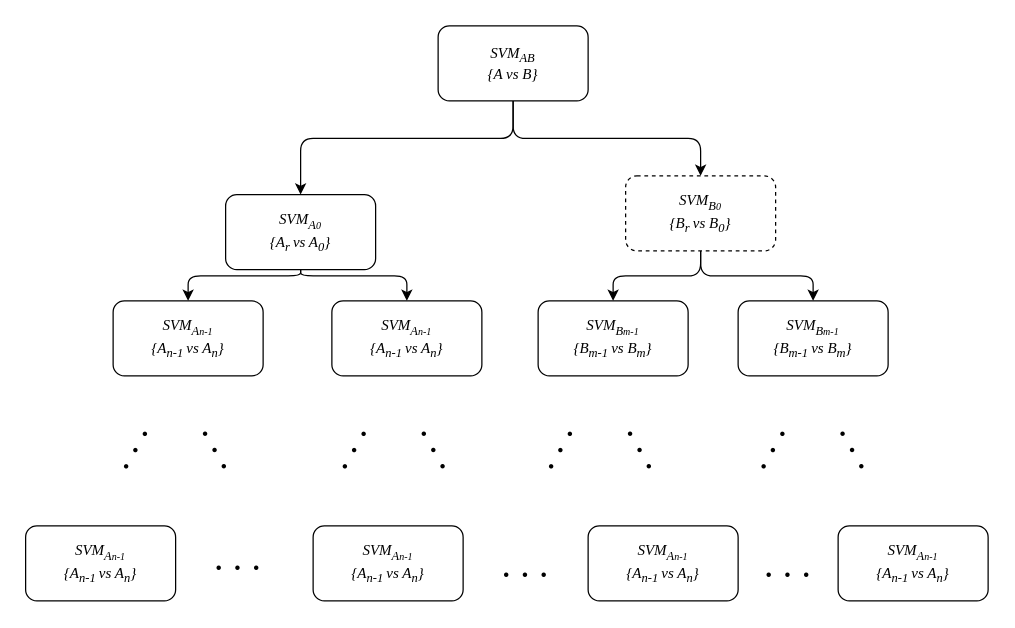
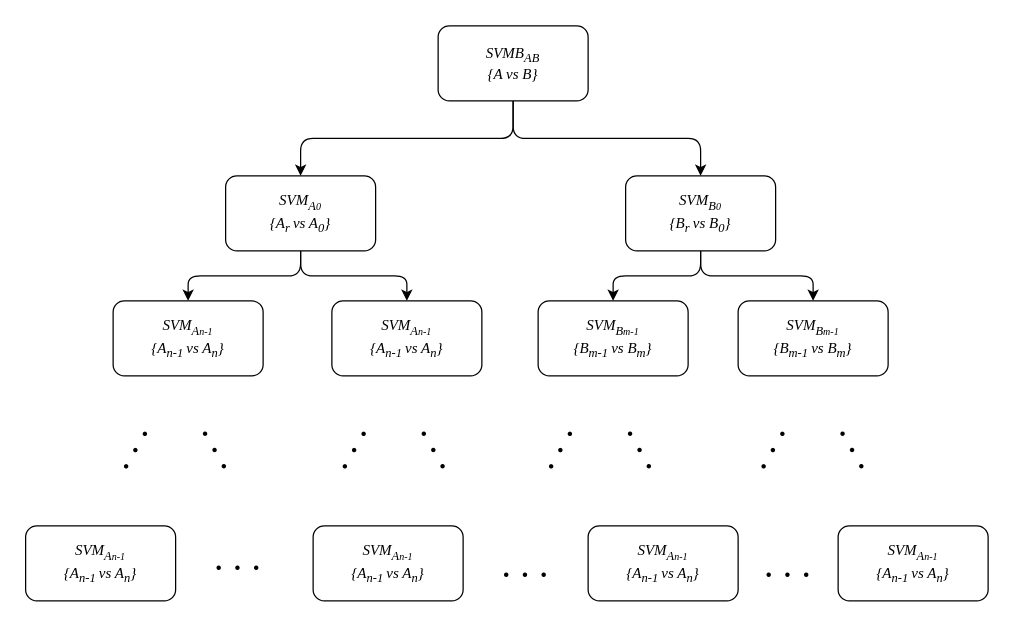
node "SVMAB {A vs B}": label "SVMAB {A vs B}" -> "SVMBAB {A vs B}"
node "SVMB0 {Br vs B0}": style dashed -> solid
node "SVMA0 {Ar vs A0}": moved (301, 232) -> (301, 213)
